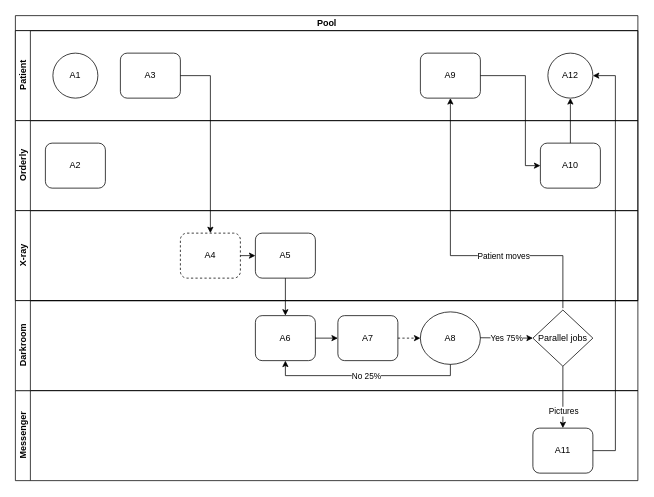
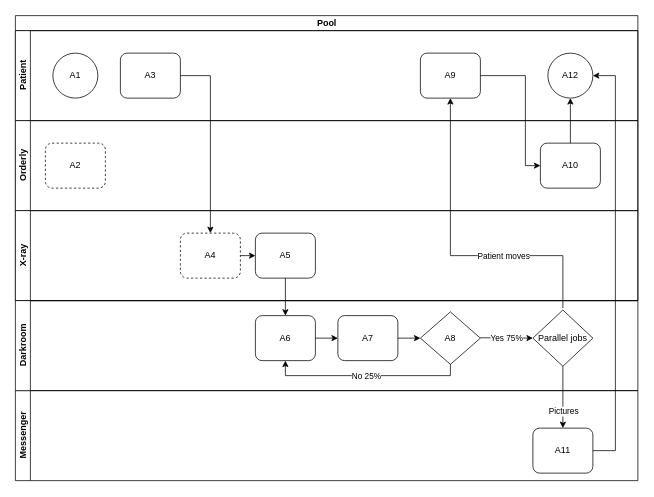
node "A2": style solid -> dashed
edge "A7" -> "A8": style dashed -> solid
node "A8": shape ellipse -> diamond
